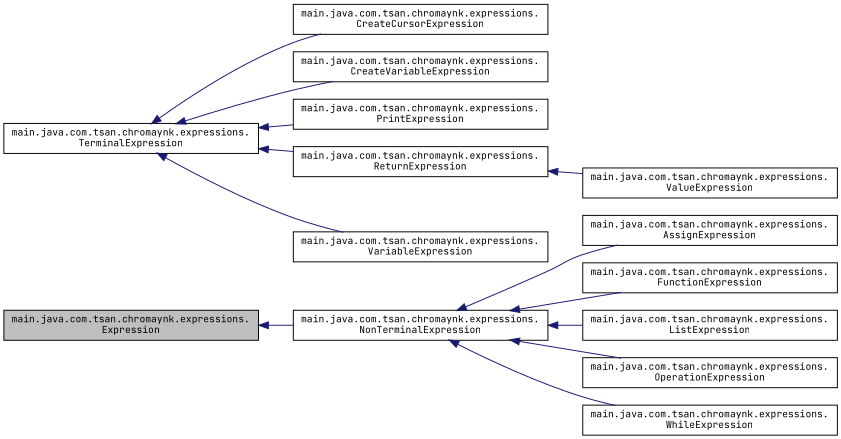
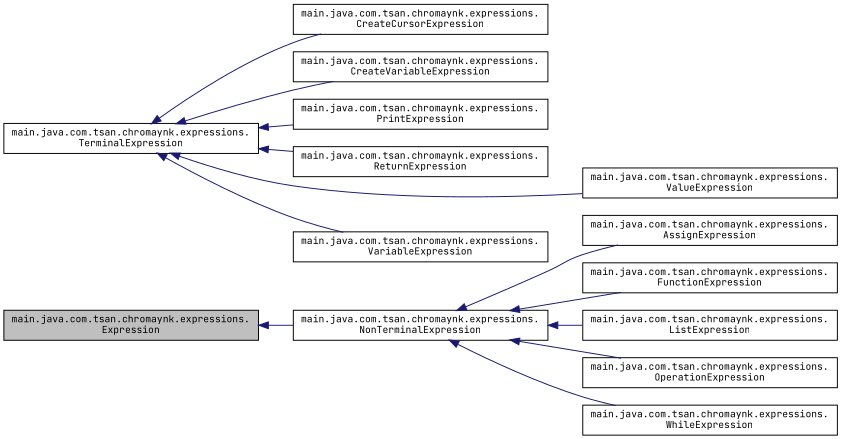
edge "main.java.com.tsan.chromaynk.expressions. ValueExpression" -> "main.java.com.tsan.chromaynk.expressions. ReturnExpression": now "main.java.com.tsan.chromaynk.expressions. ValueExpression" -> "main.java.com.tsan.chromaynk.expressions. TerminalExpression"
